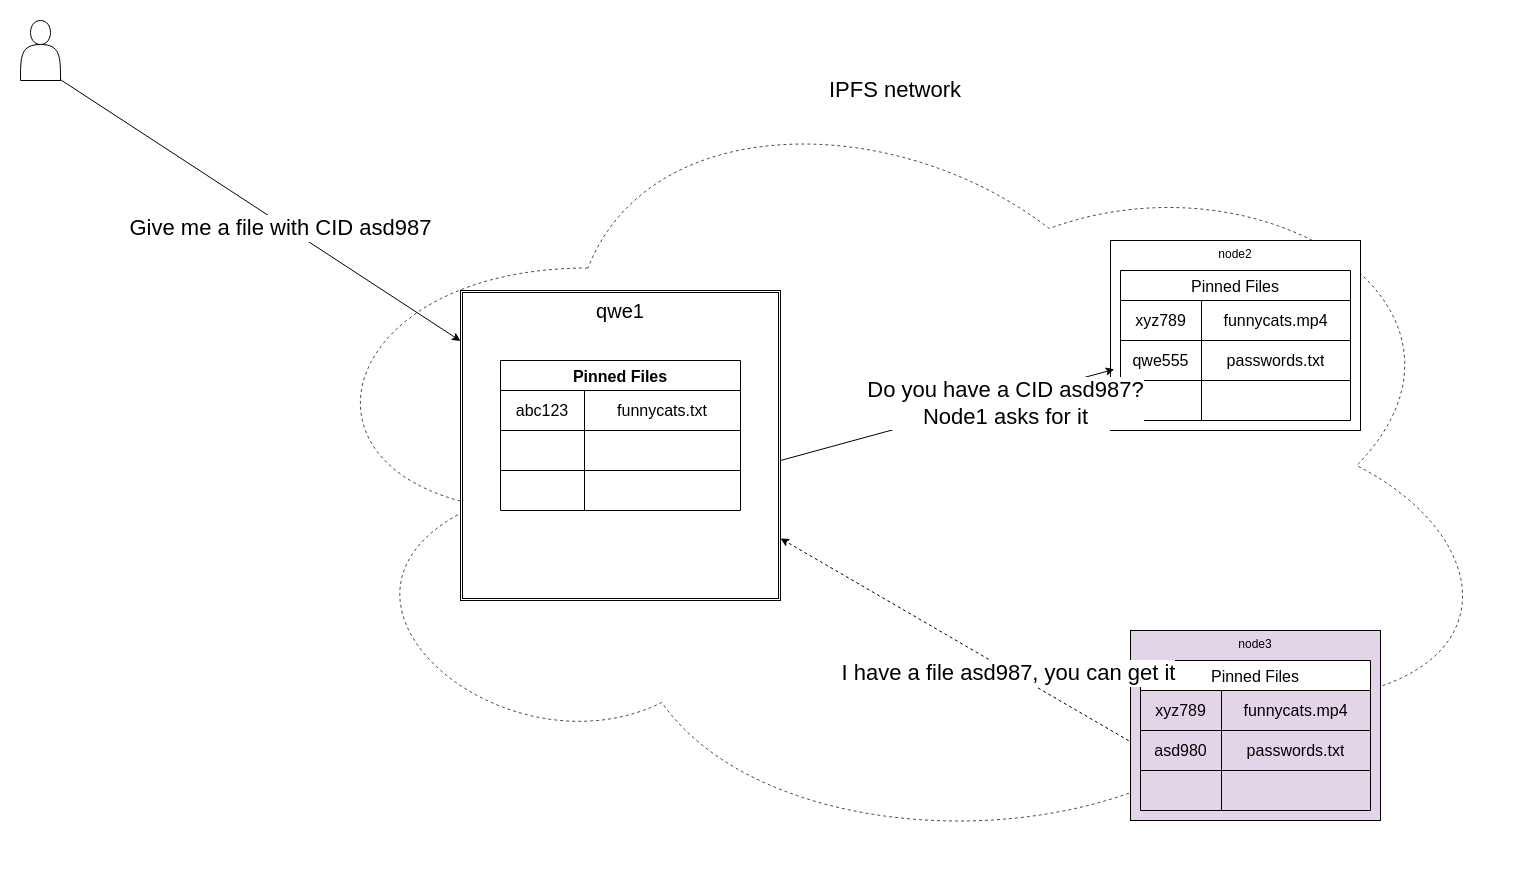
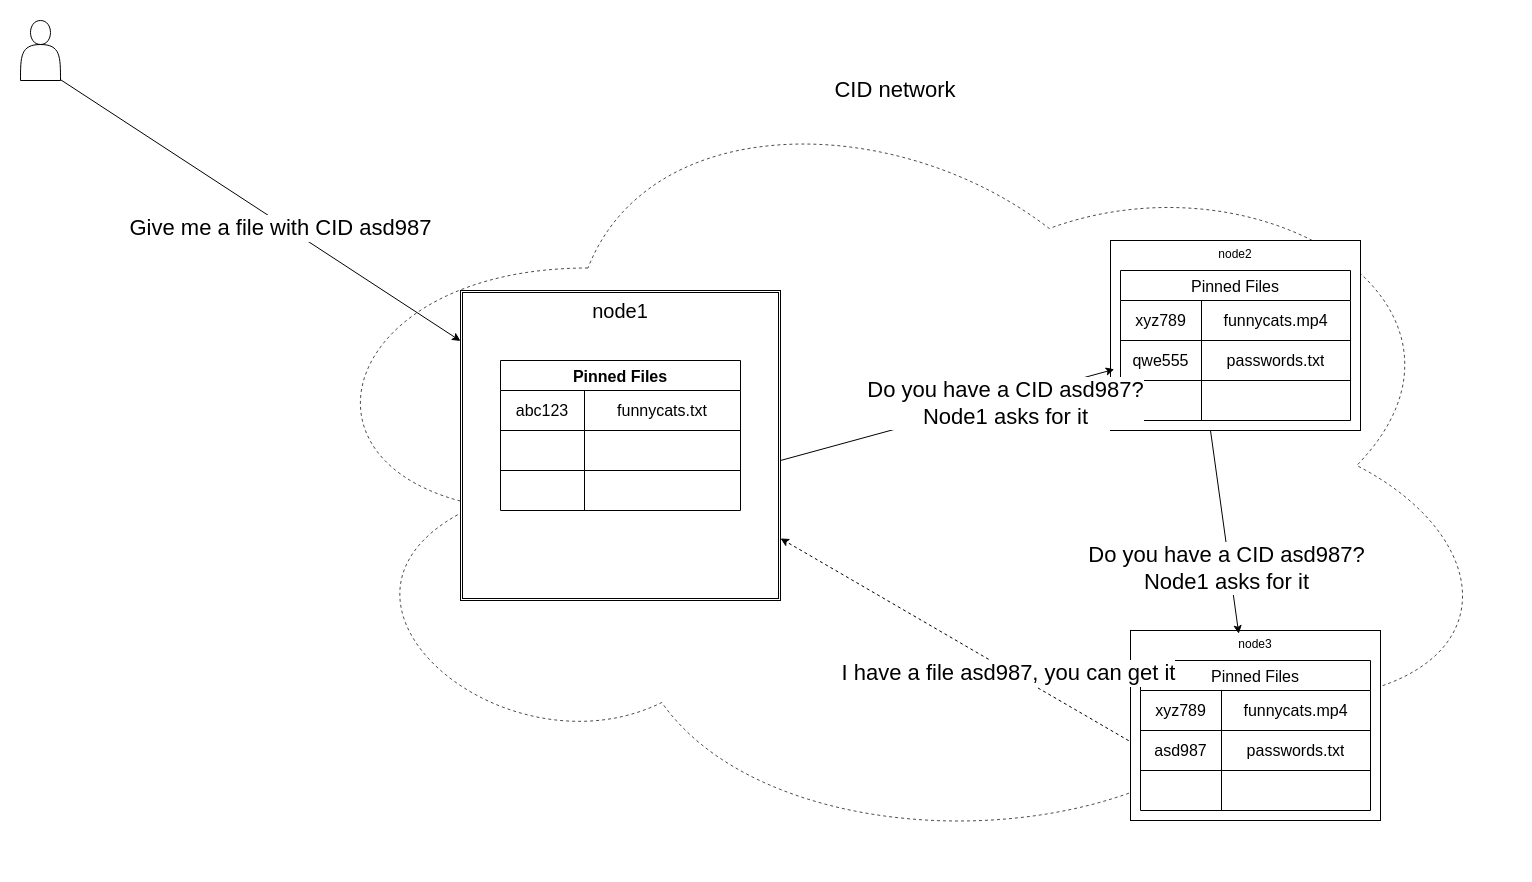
node "IPFS network": label "IPFS network" -> "CID network"
node "qwe1": label "qwe1" -> "node1"
edge "node2" -> "node3": added, label "Do you have a CID asd987? Node1 asks for it"
node "node3": fillcolor #e1d5e7 -> #ffffff
node "asd980": label "asd980" -> "asd987"
